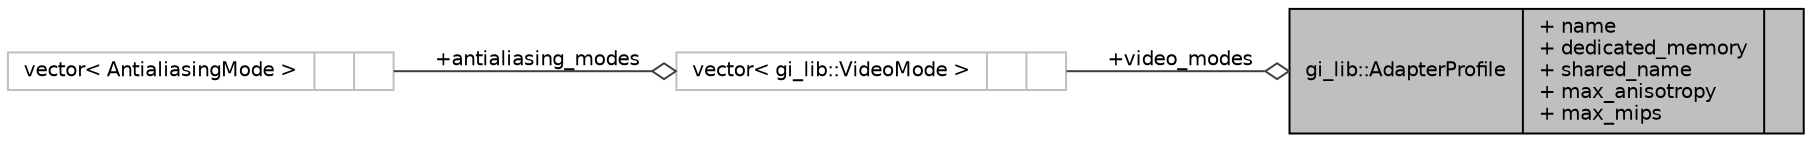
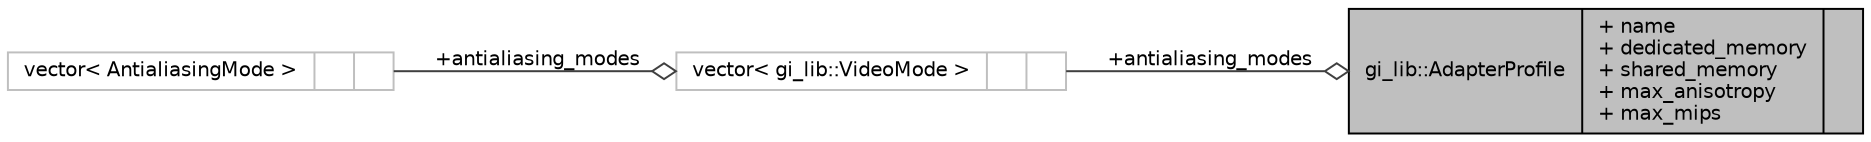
edge "vector< gi_lib::VideoMode >" -> "gi_lib::AdapterProfile": label " +video_modes" -> " +antialiasing_modes"
node "gi_lib::AdapterProfile": text "+ shared_name" -> "+ shared_memory"
